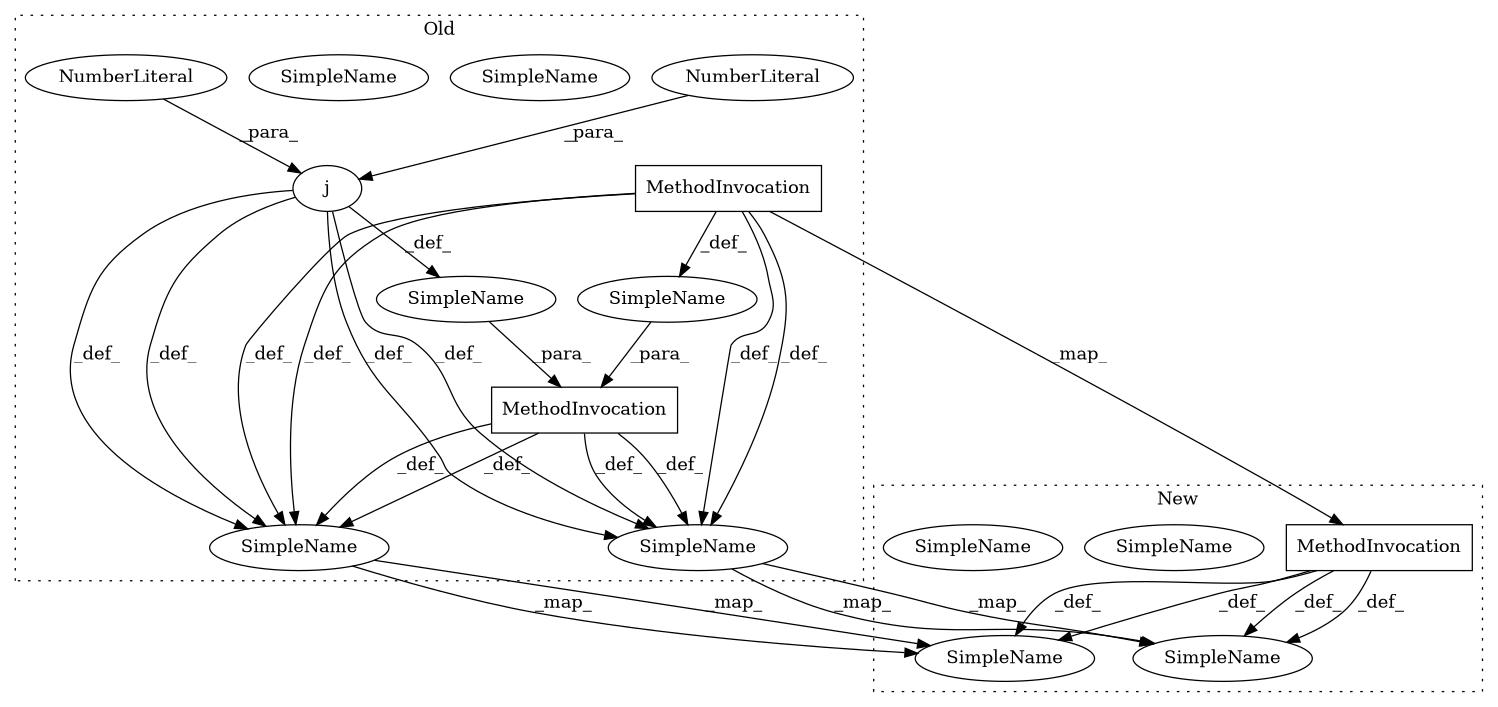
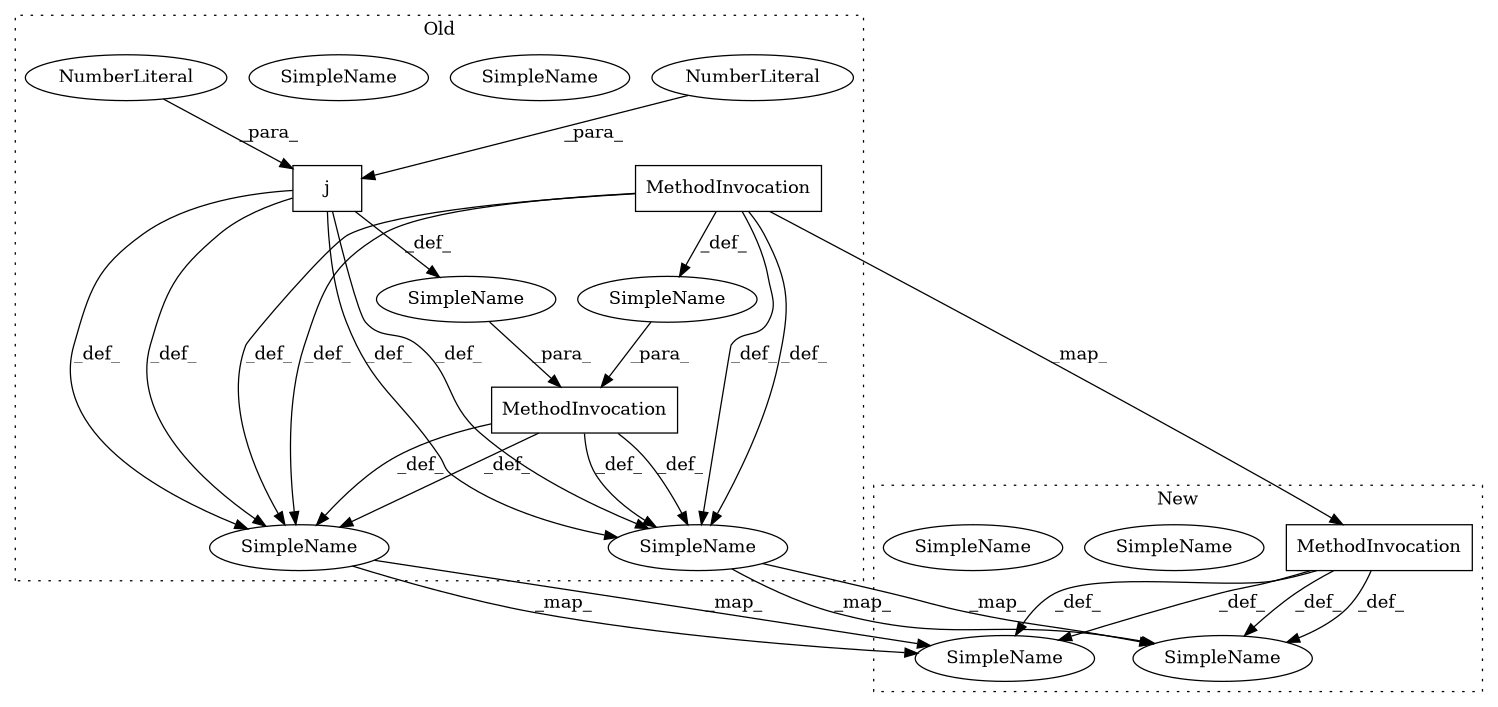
node "j": shape ellipse -> box
